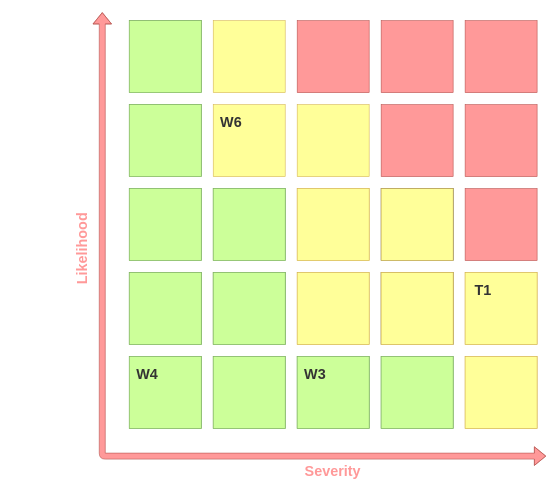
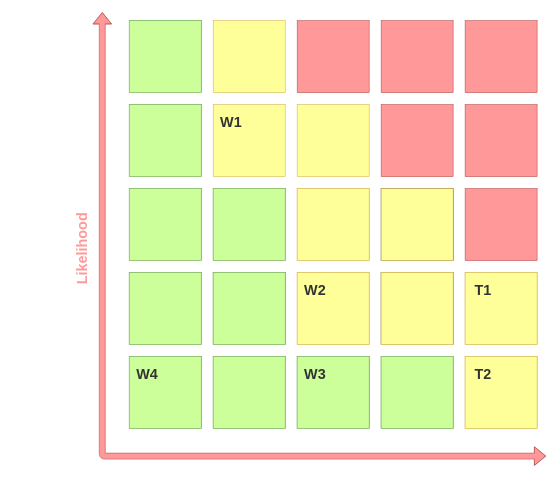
node "W6": label "W6" -> "W1"
node "W2": added
node "T2": added
node "Severity": removed
